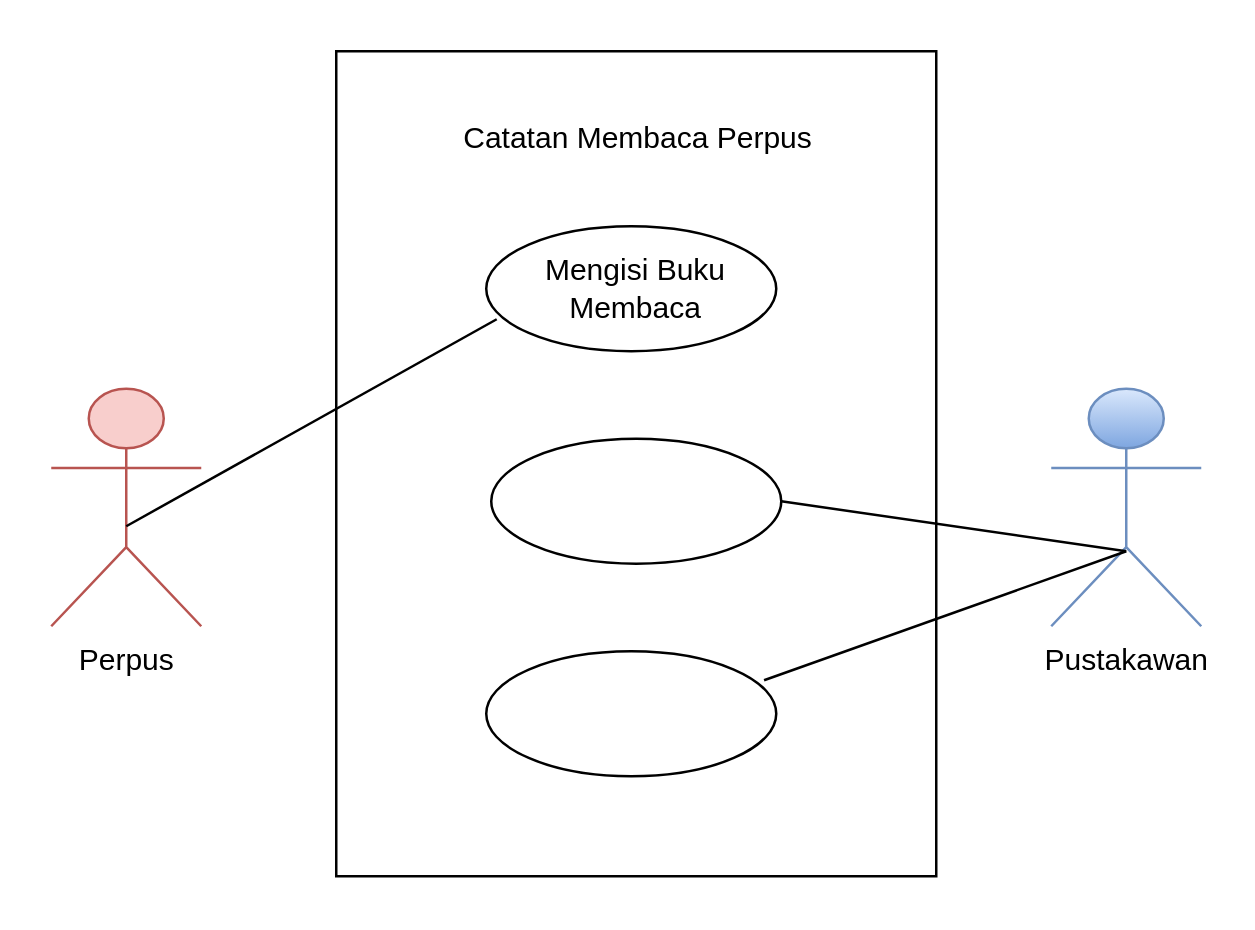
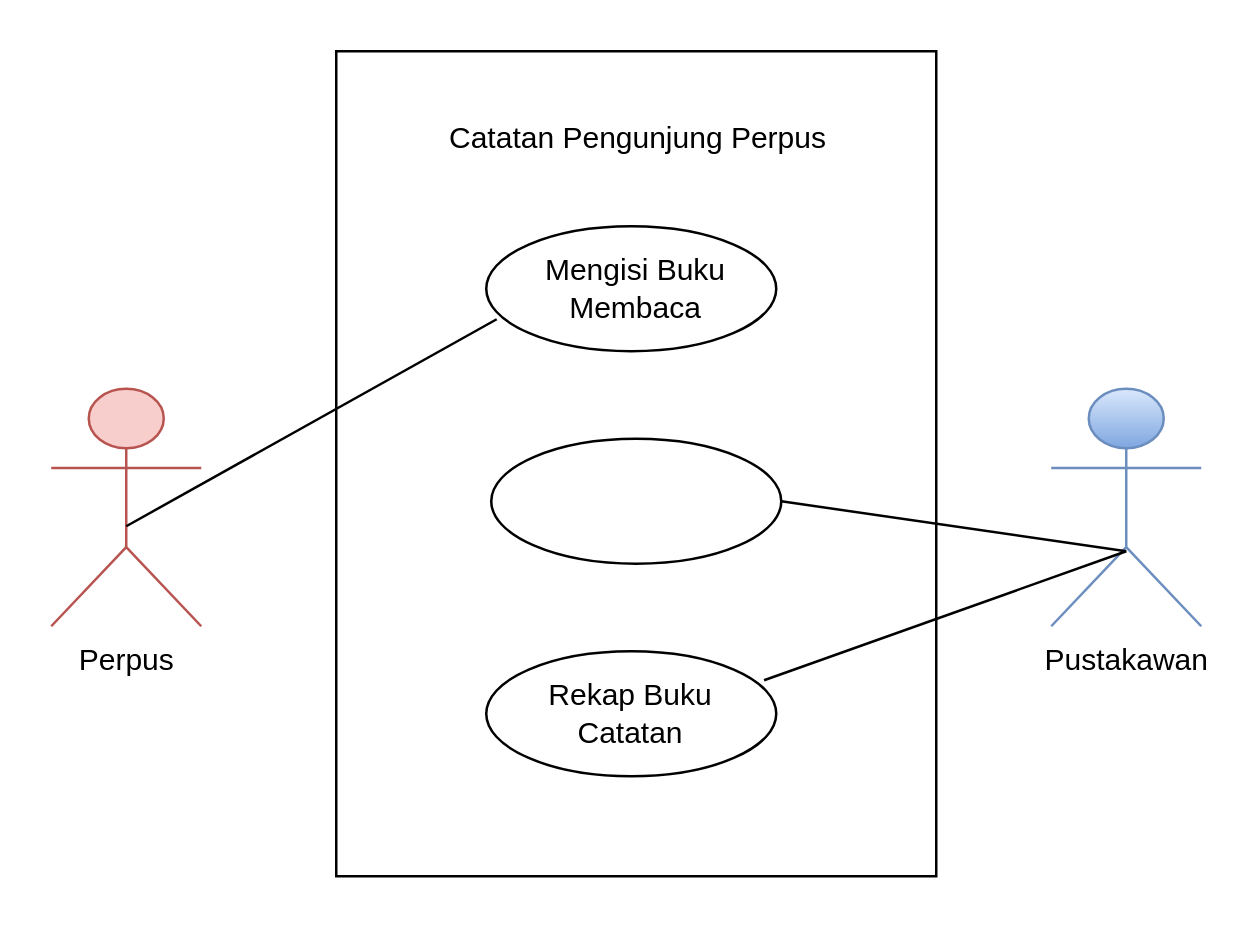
node "Catatan Membaca Perpus": label "Catatan Membaca Perpus" -> "Catatan Pengunjung Perpus"
node "Rekap Buku Catatan": added
